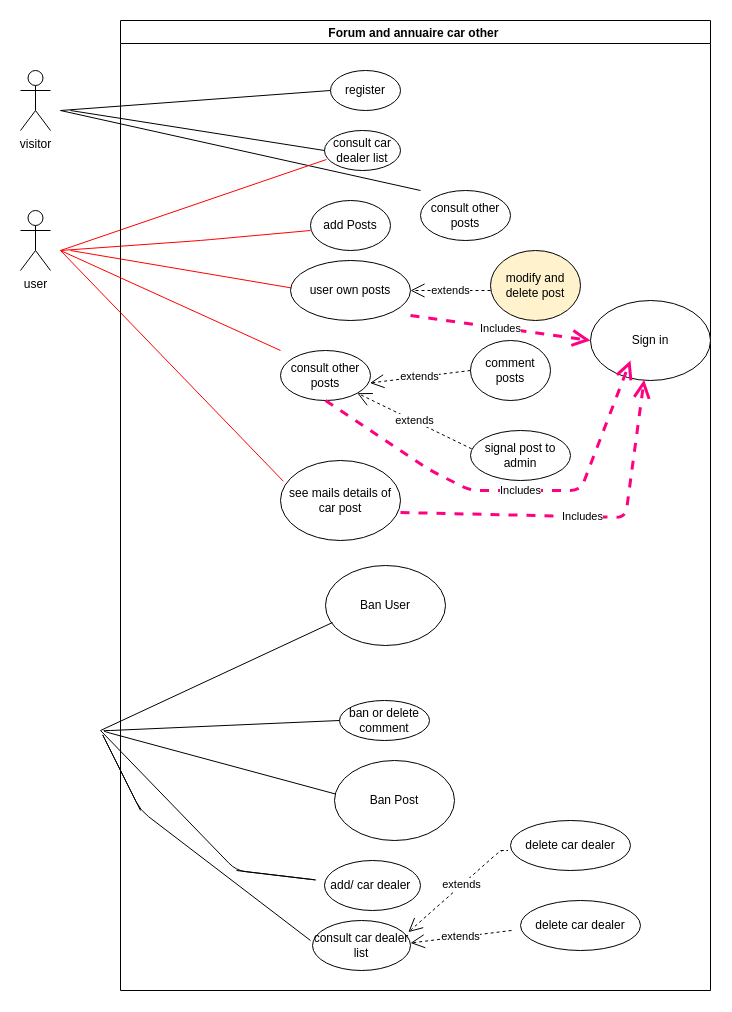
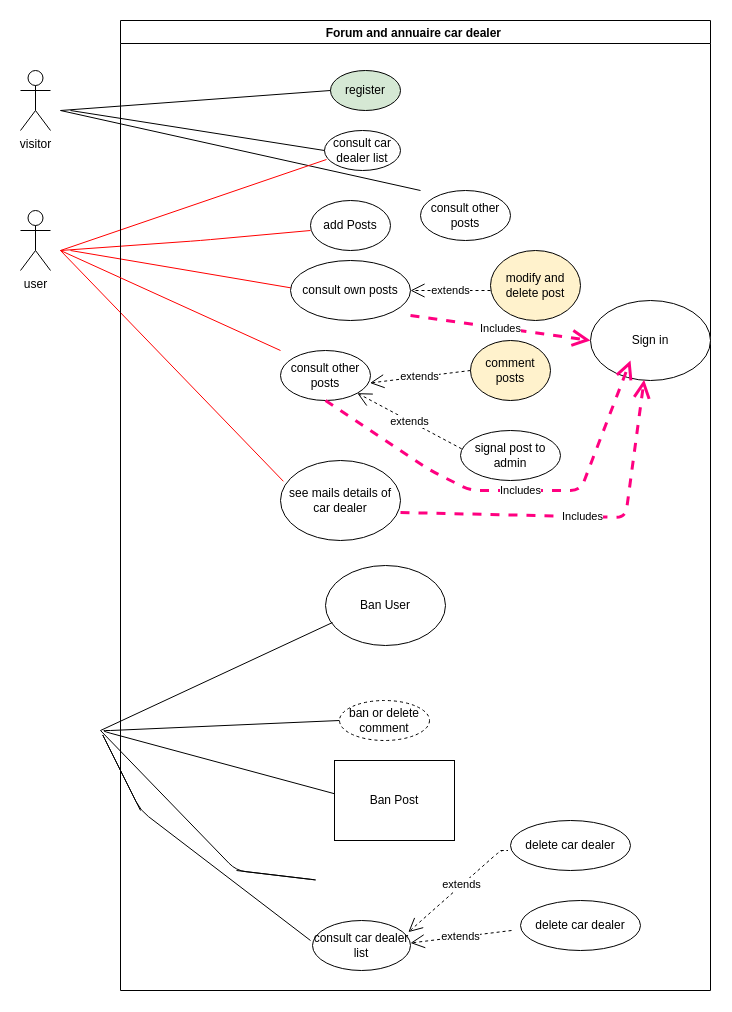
node "Forum and annuaire car other": label "Forum and annuaire car other" -> "Forum and annuaire car dealer"
node "register": fillcolor #ffffff -> #d5e8d4
node "user own posts": label "user own posts" -> "consult own posts"
node "comment posts": fillcolor #ffffff -> #fff2cc
node "signal post to admin": moved (521, 456) -> (511, 456)
node "see mails details of car post": label "see mails details of car post" -> "see mails details of car dealer"
node "ban or delete comment": style solid -> dashed
node "Ban Post": shape ellipse -> rectangle
node "add/ car dealer": removed
